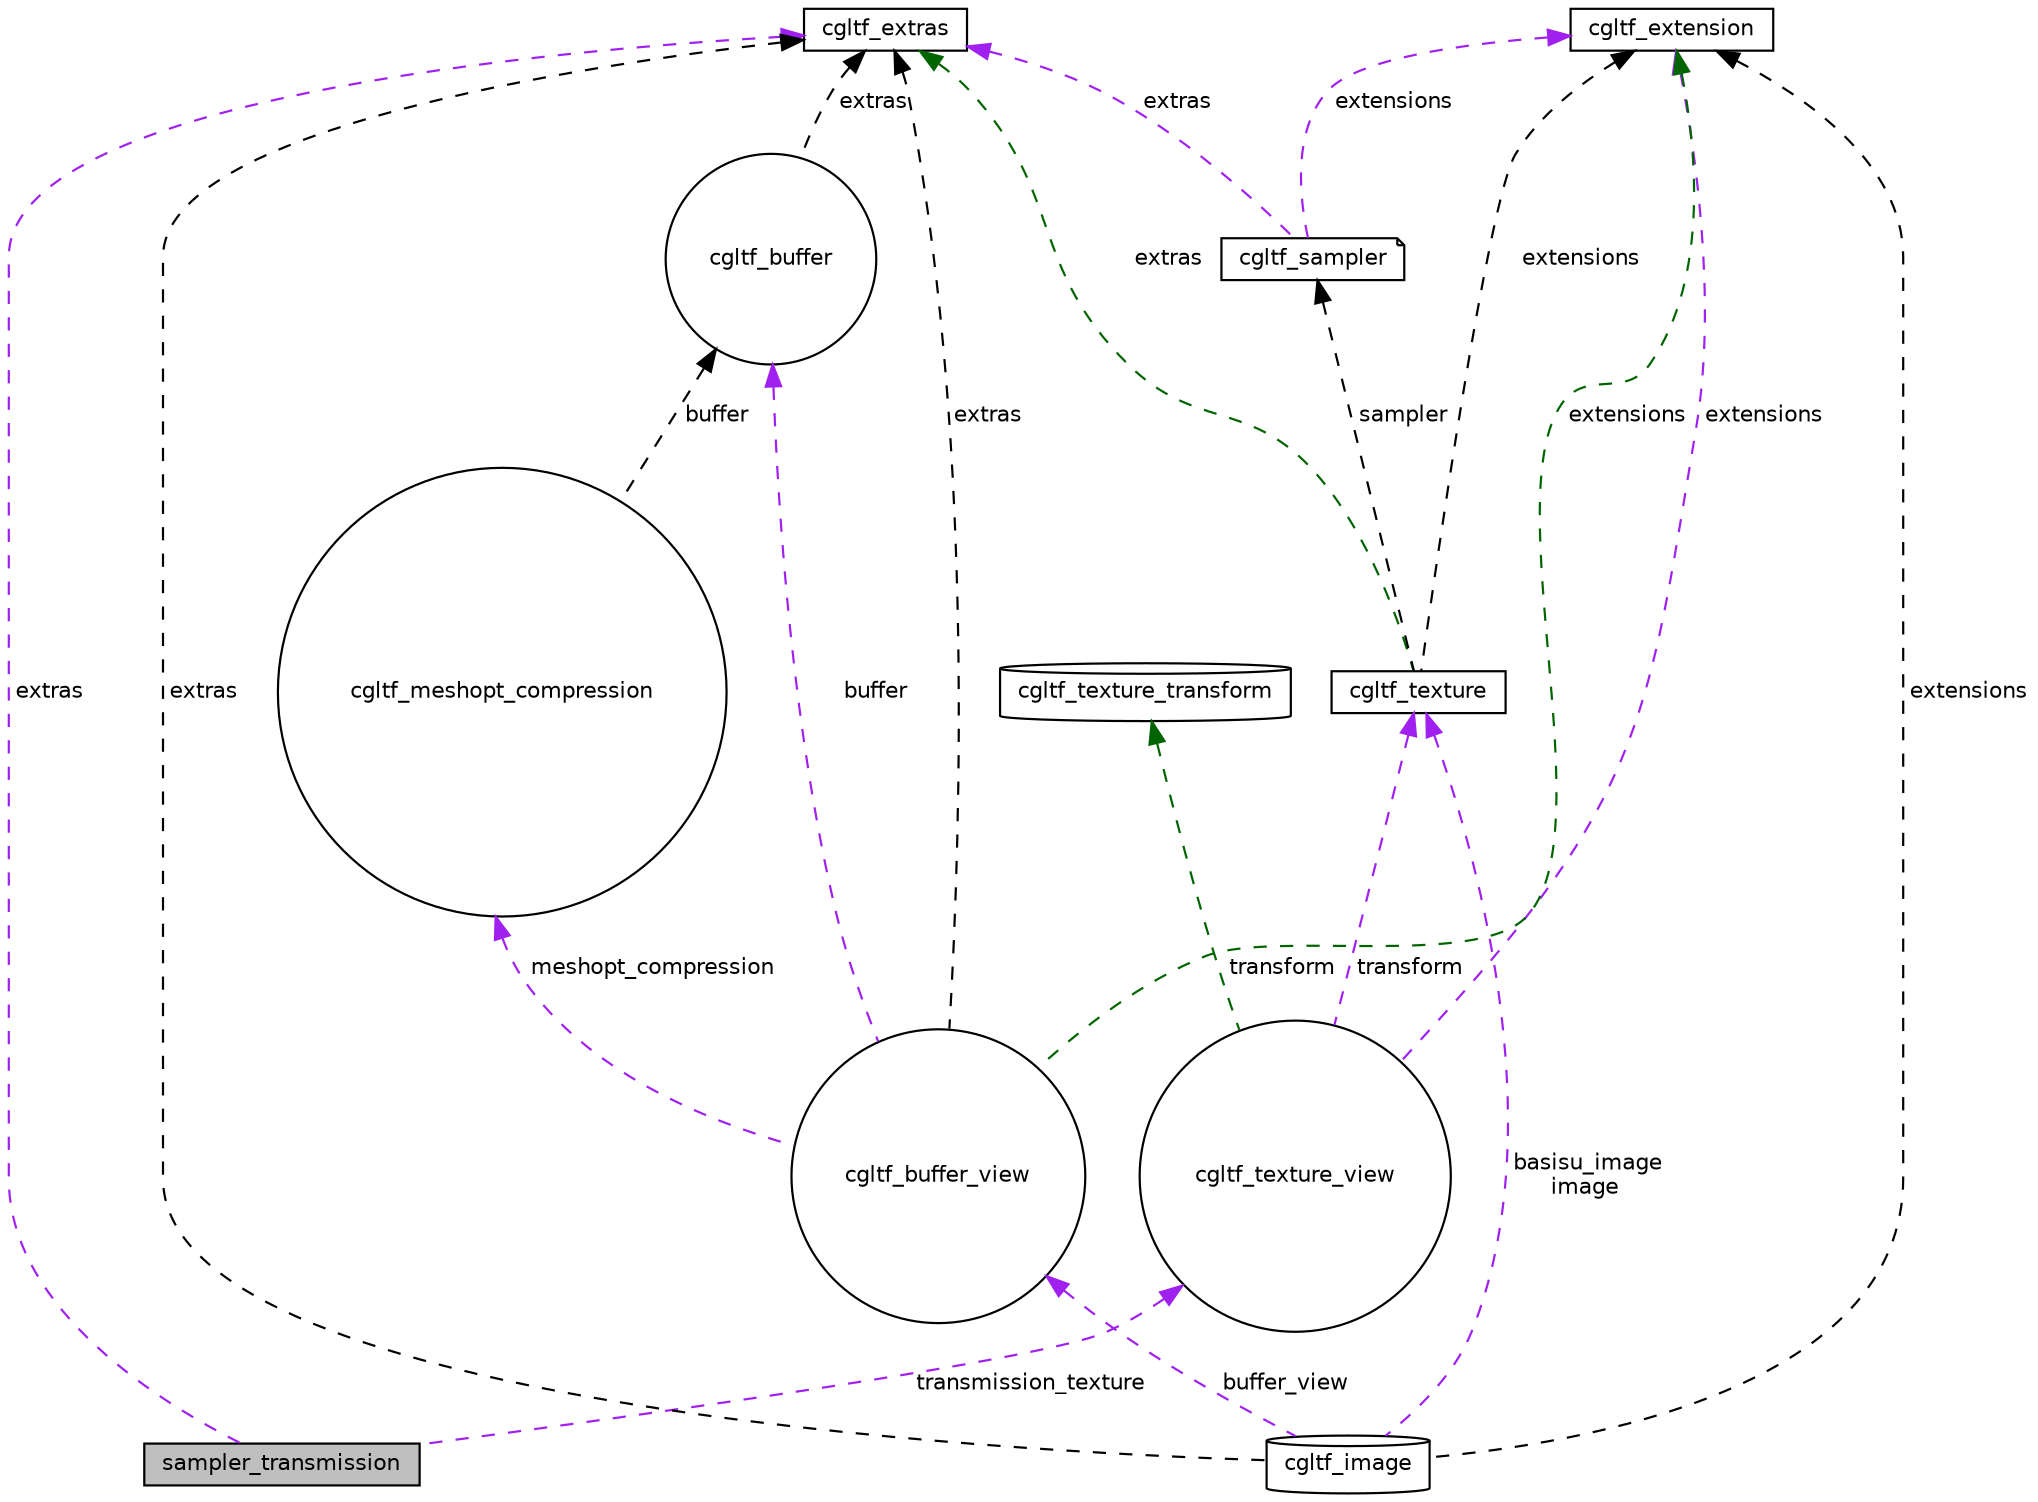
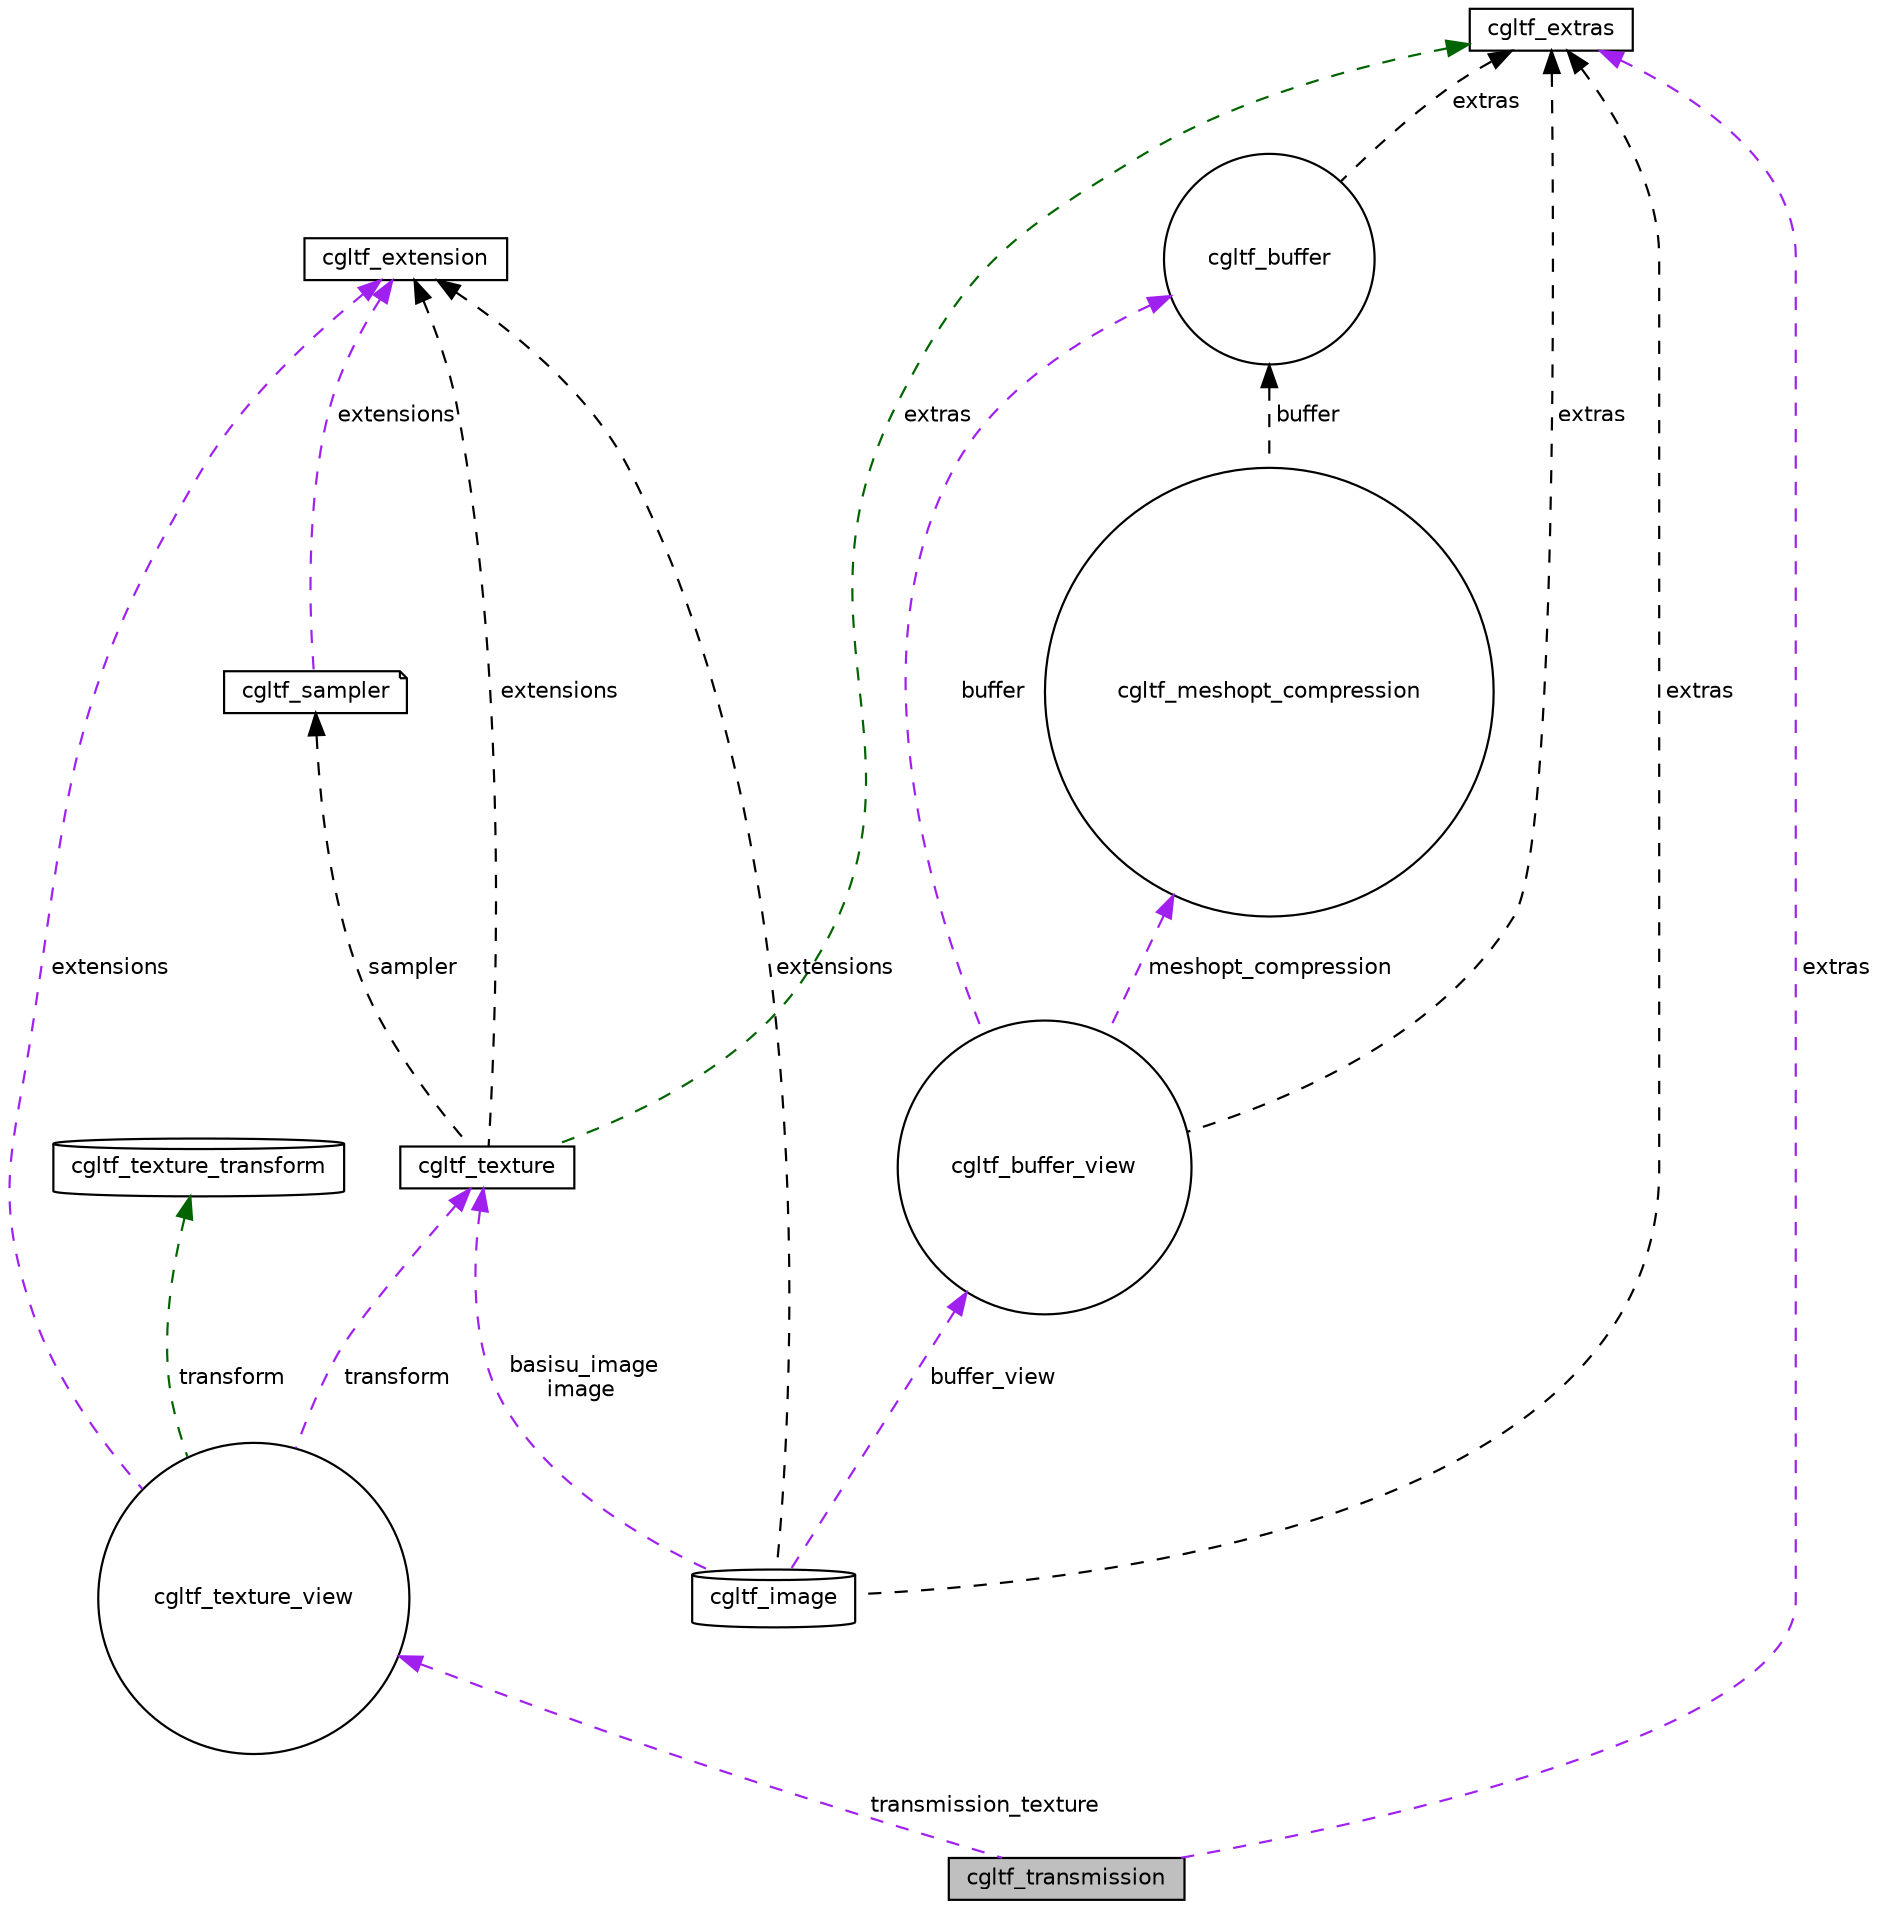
edge "cgltf_sampler" -> "cgltf_extras": removed, label "extras"
edge "cgltf_buffer_view" -> "cgltf_extension": removed, label "extensions"
node "sampler_transmission": label "sampler_transmission" -> "cgltf_transmission"
